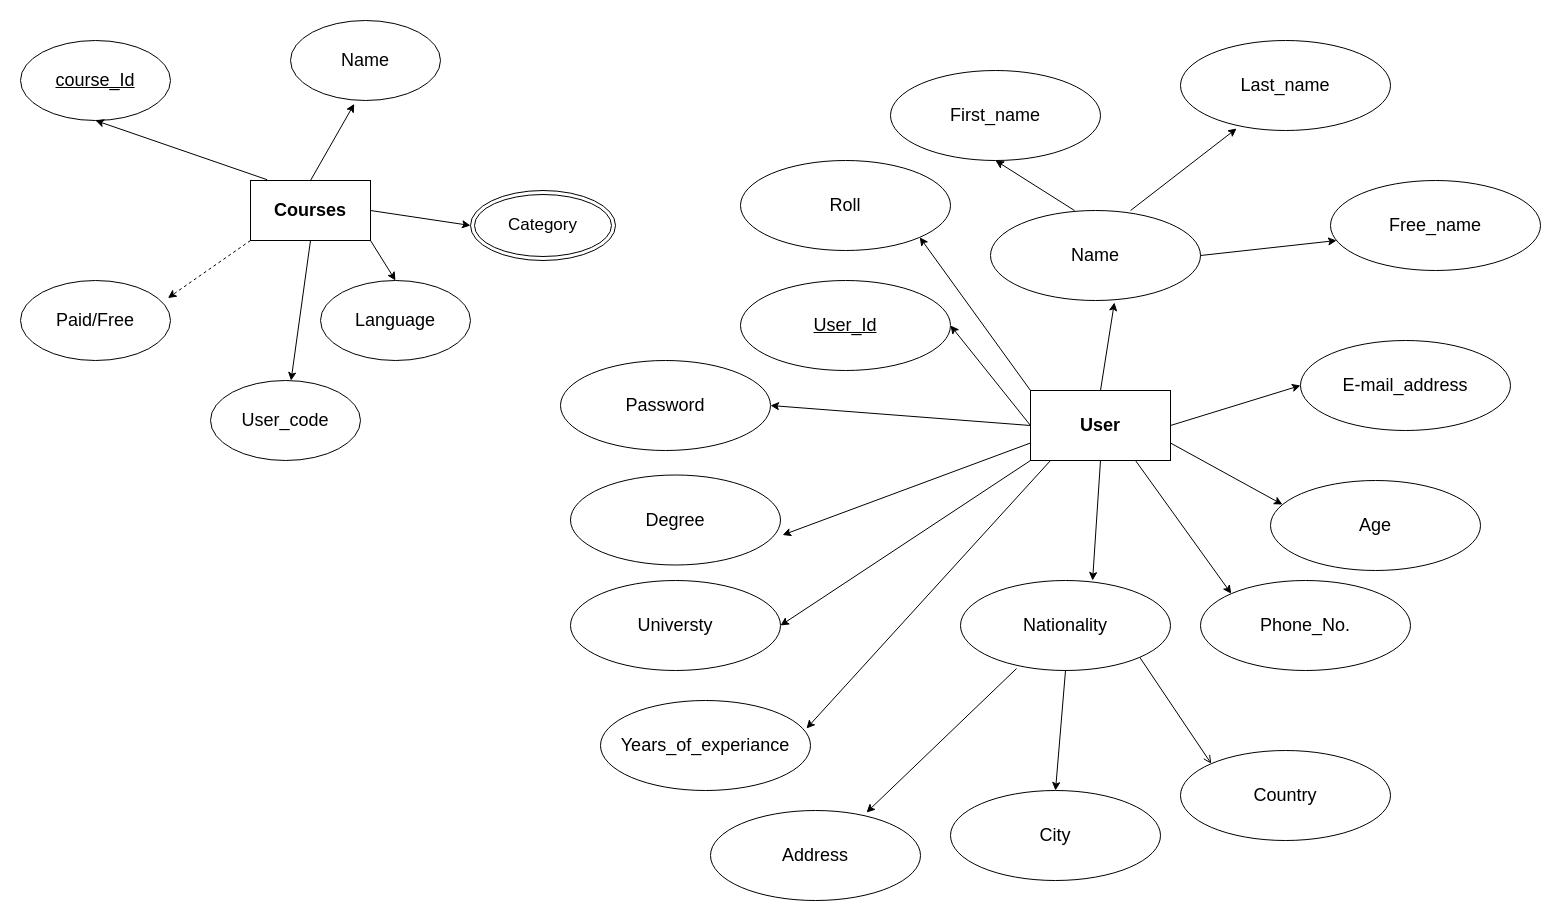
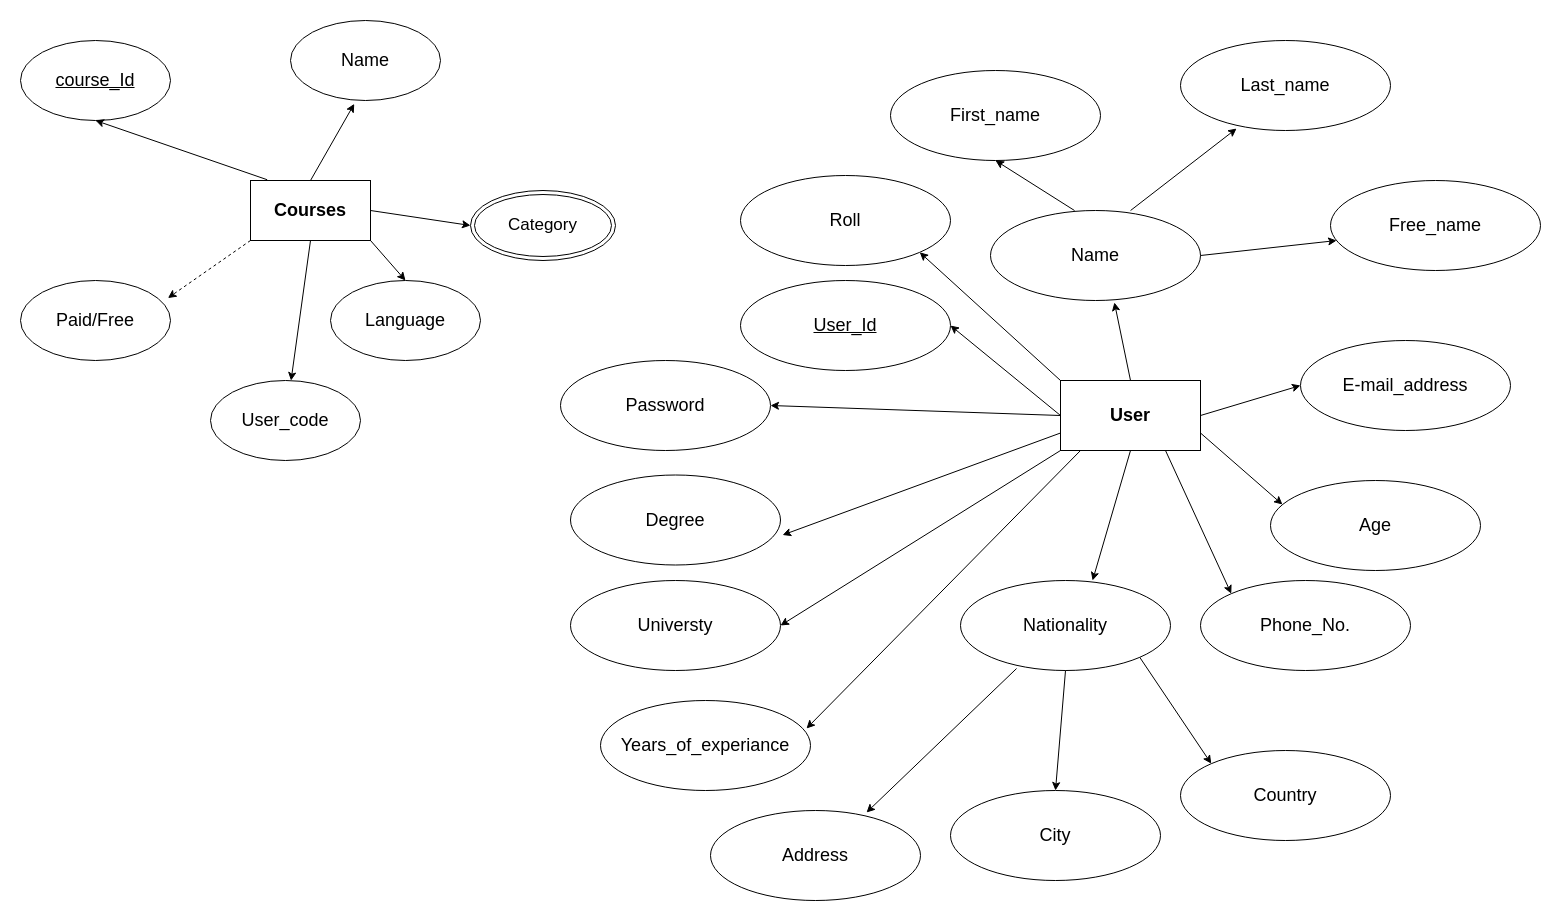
node "Roll": moved (846, 206) -> (846, 221)
node "Language": moved (396, 321) -> (406, 321)
node "User": moved (1101, 426) -> (1131, 416)
edge "Nationality" -> "Country": arrowhead open -> classic
